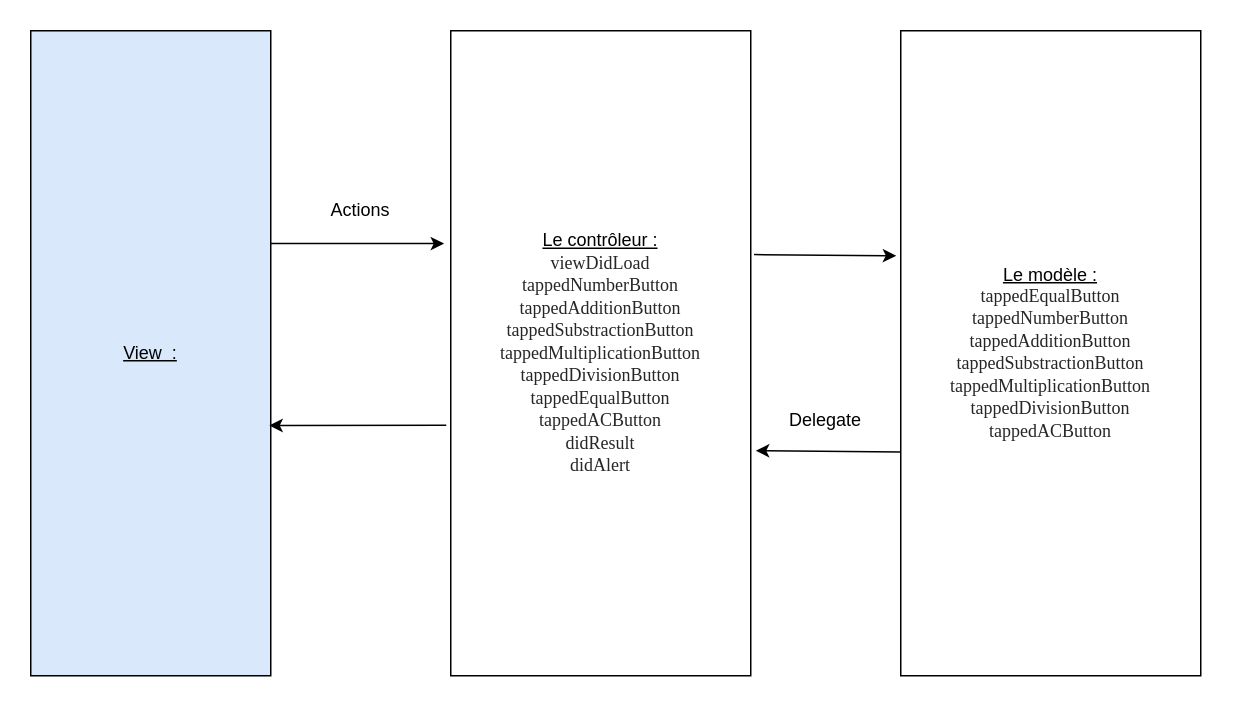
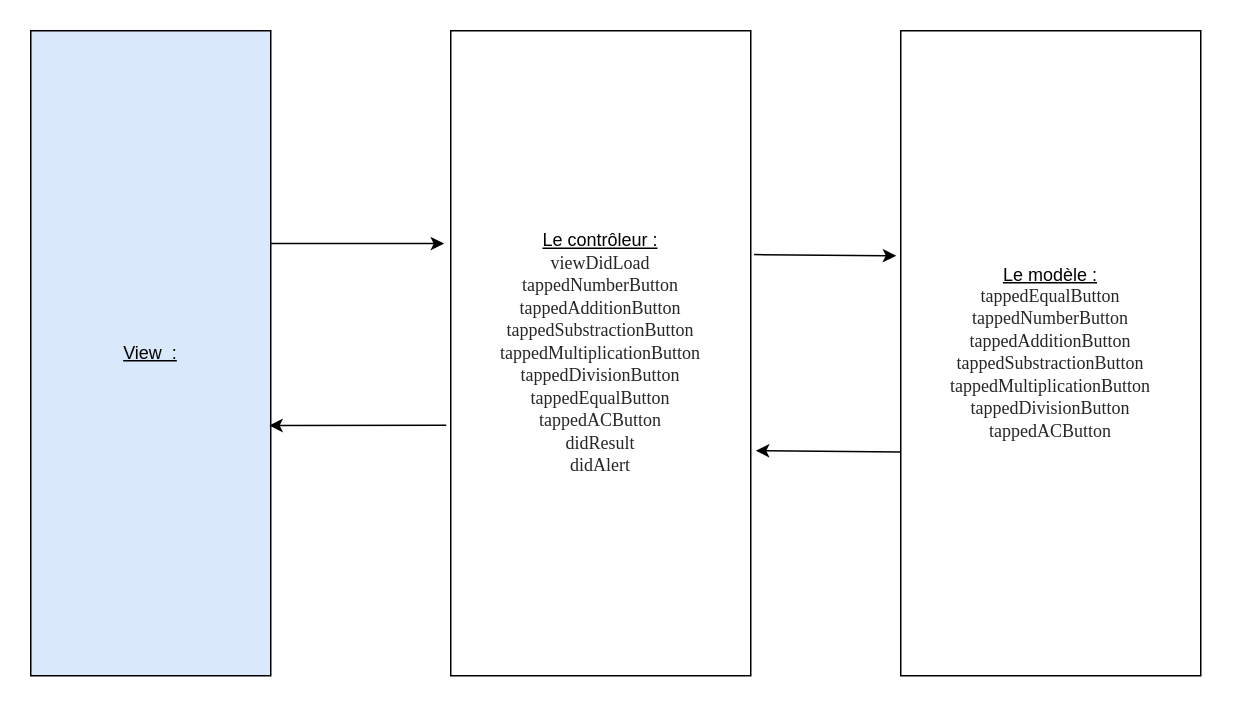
node "Actions": removed
node "Delegate": removed
